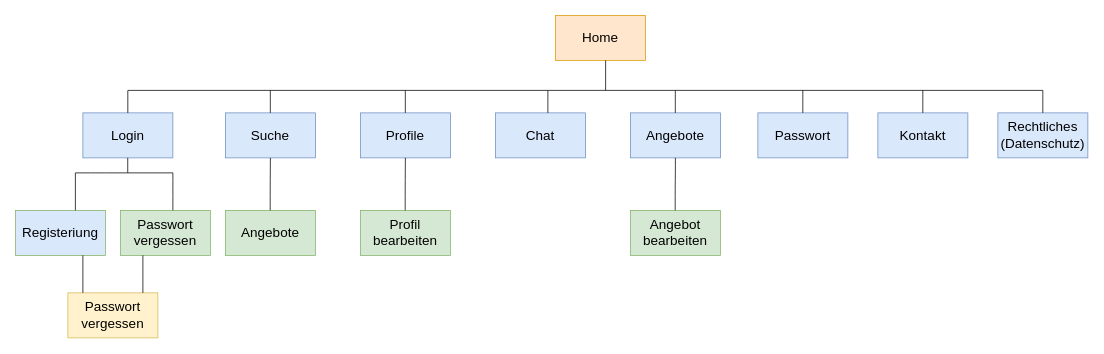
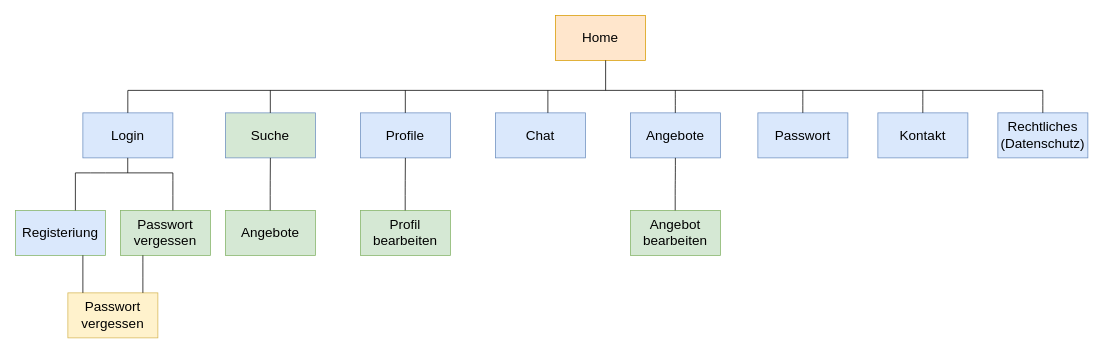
node "Suche": fillcolor #dae8fc -> #d5e8d4
